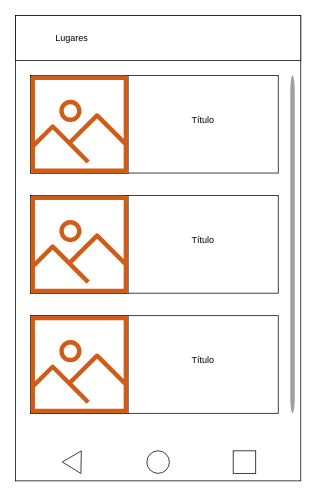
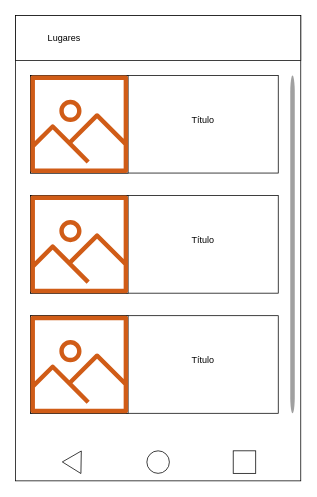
node "Lugares": moved (72, 38) -> (64, 38)
